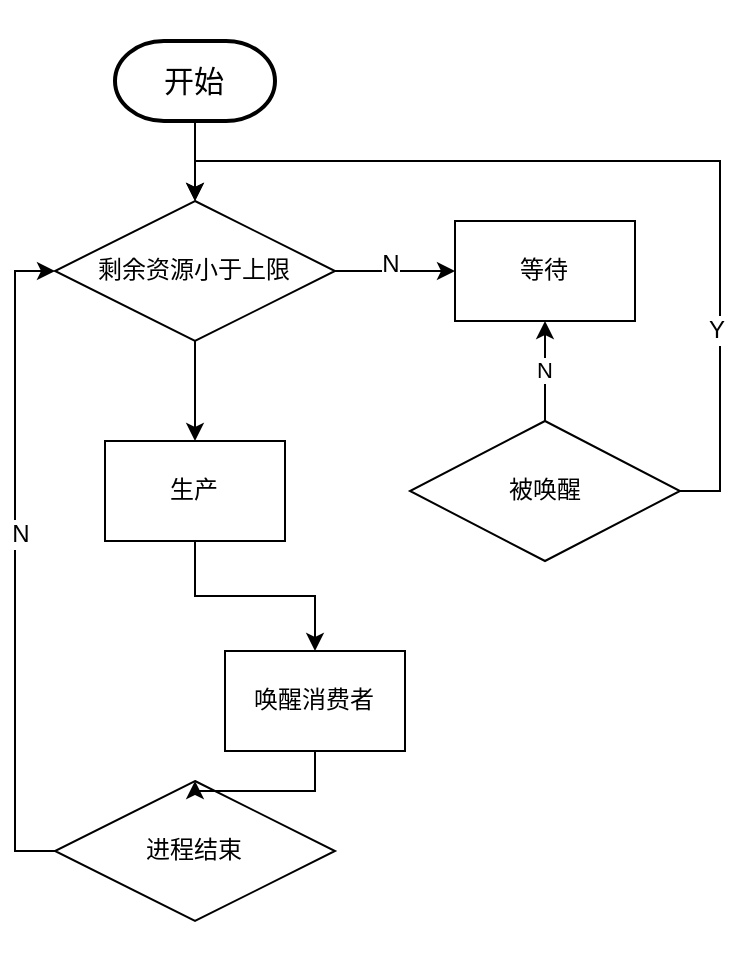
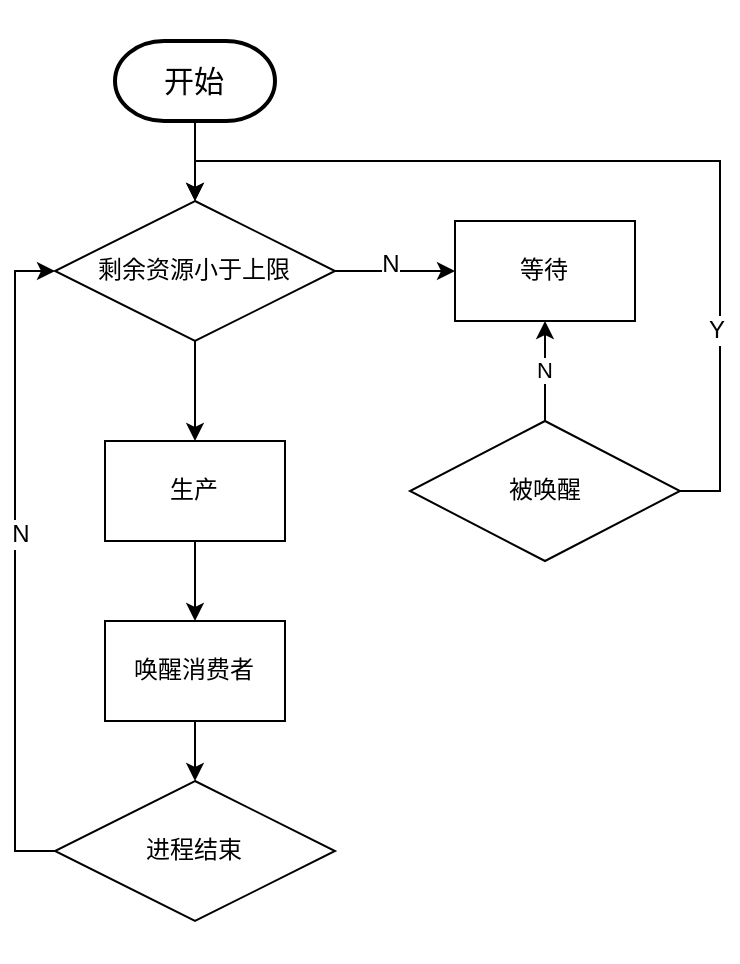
node "唤醒消费者": moved (315, 701) -> (195, 671)
